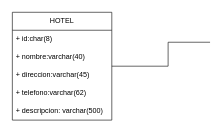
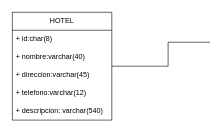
node "+ telefono:varchar(62)": label "+ telefono:varchar(62)" -> "+ telefono:varchar(12)"
node "+ descripcion: varchar(500)": label "+ descripcion: varchar(500)" -> "+ descripcion: varchar(540)"
